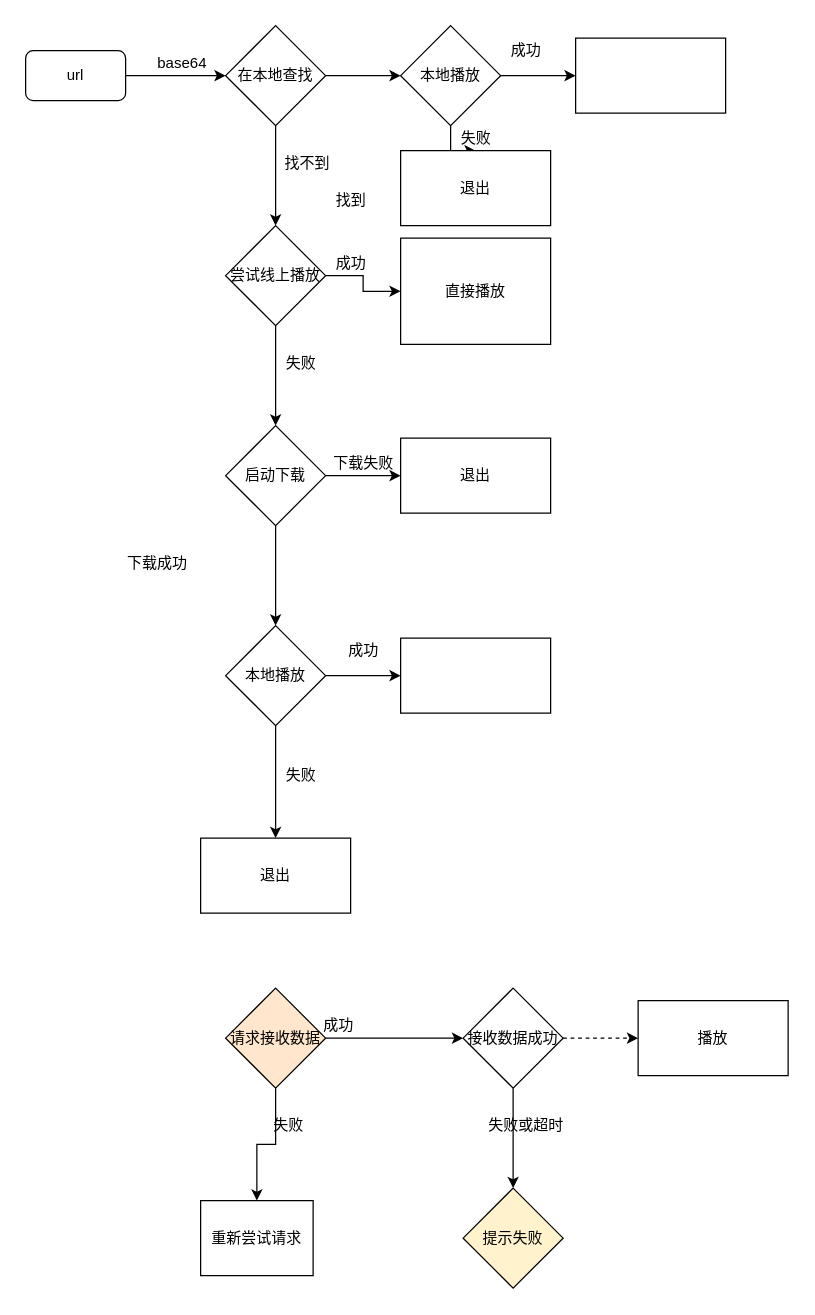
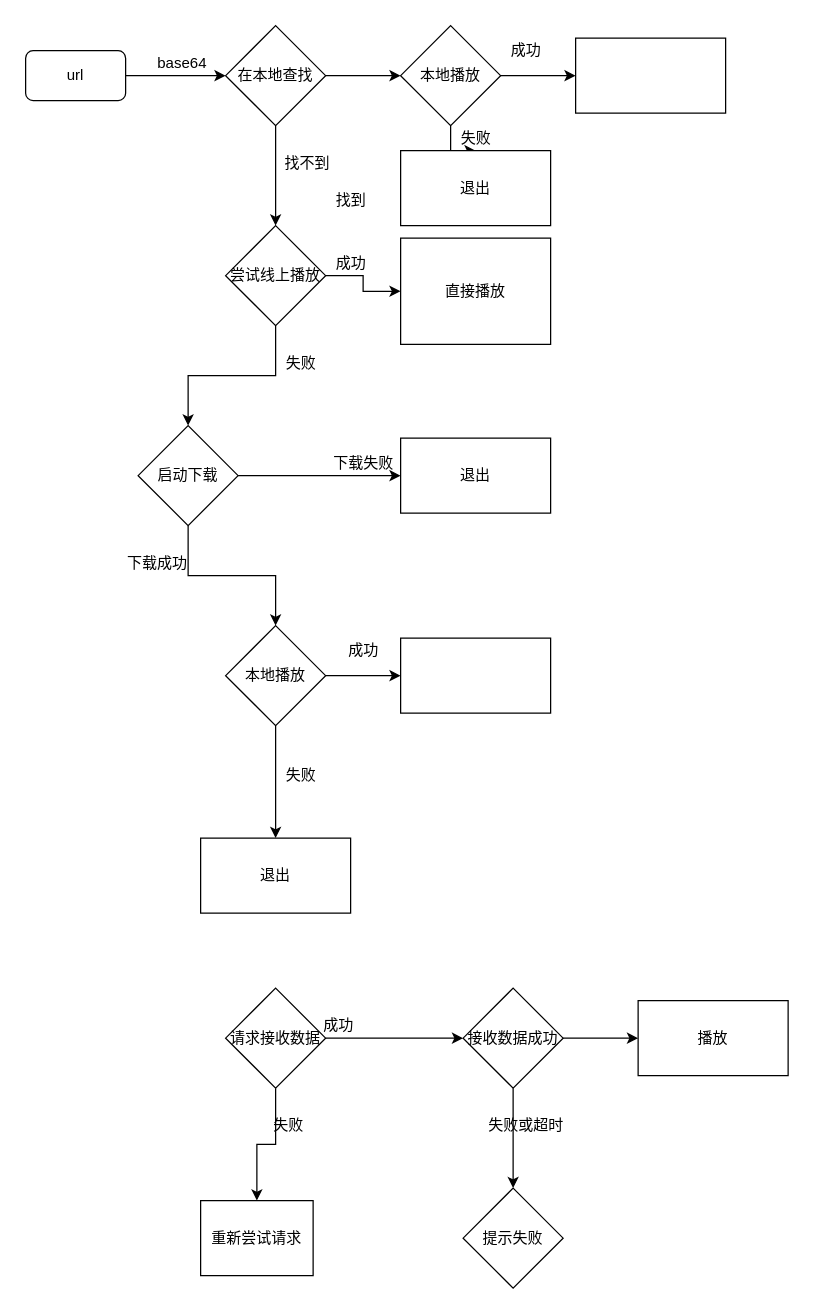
node "启动下载": moved (276, 476) -> (188, 476)
node "请求接收数据": fillcolor #ffe6cc -> #ffffff
edge "接收数据成功" -> "播放": style dashed -> solid
node "提示失败": fillcolor #fff2cc -> #ffffff
